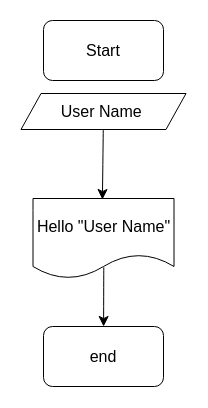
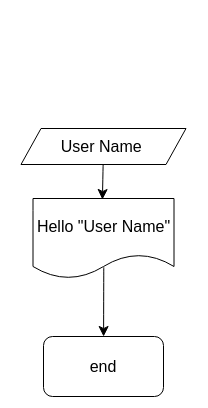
node "Start": removed
node "User Name": moved (104, 112) -> (104, 147)
node "end": moved (104, 357) -> (104, 367)
